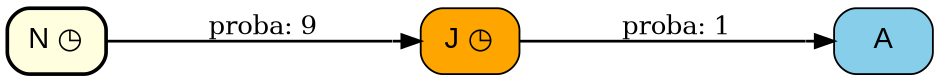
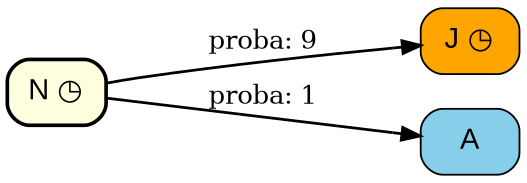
edge "J ◷" -- "A": now "N ◷" -- "A"
